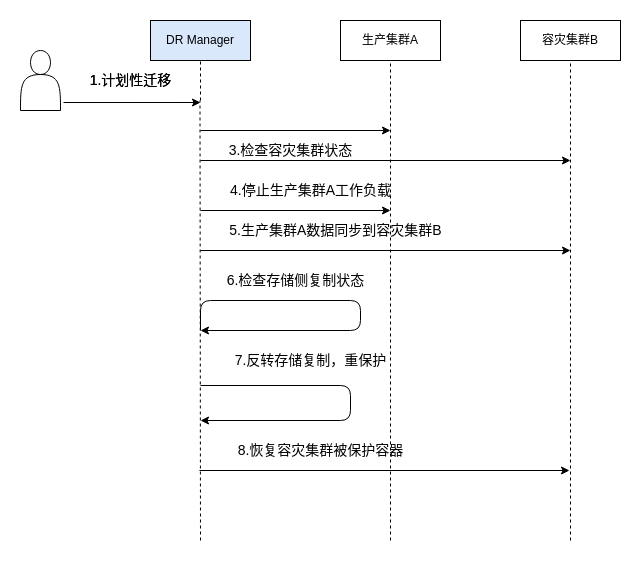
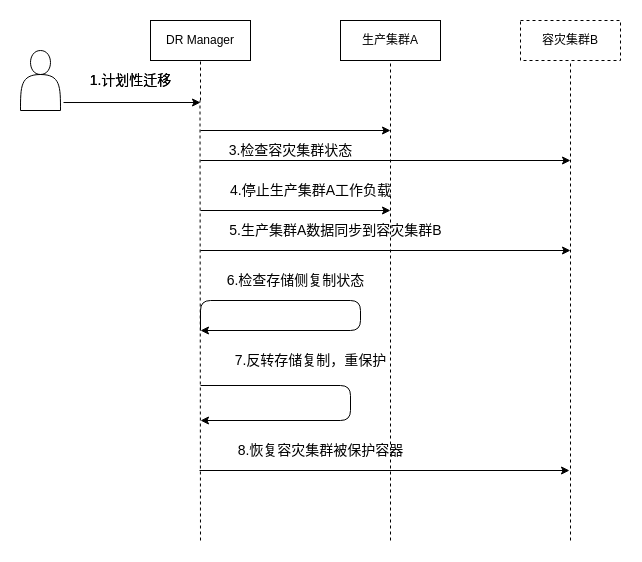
node "DR Manager": fillcolor #dae8fc -> #ffffff
node "容灾集群B": style solid -> dashed
